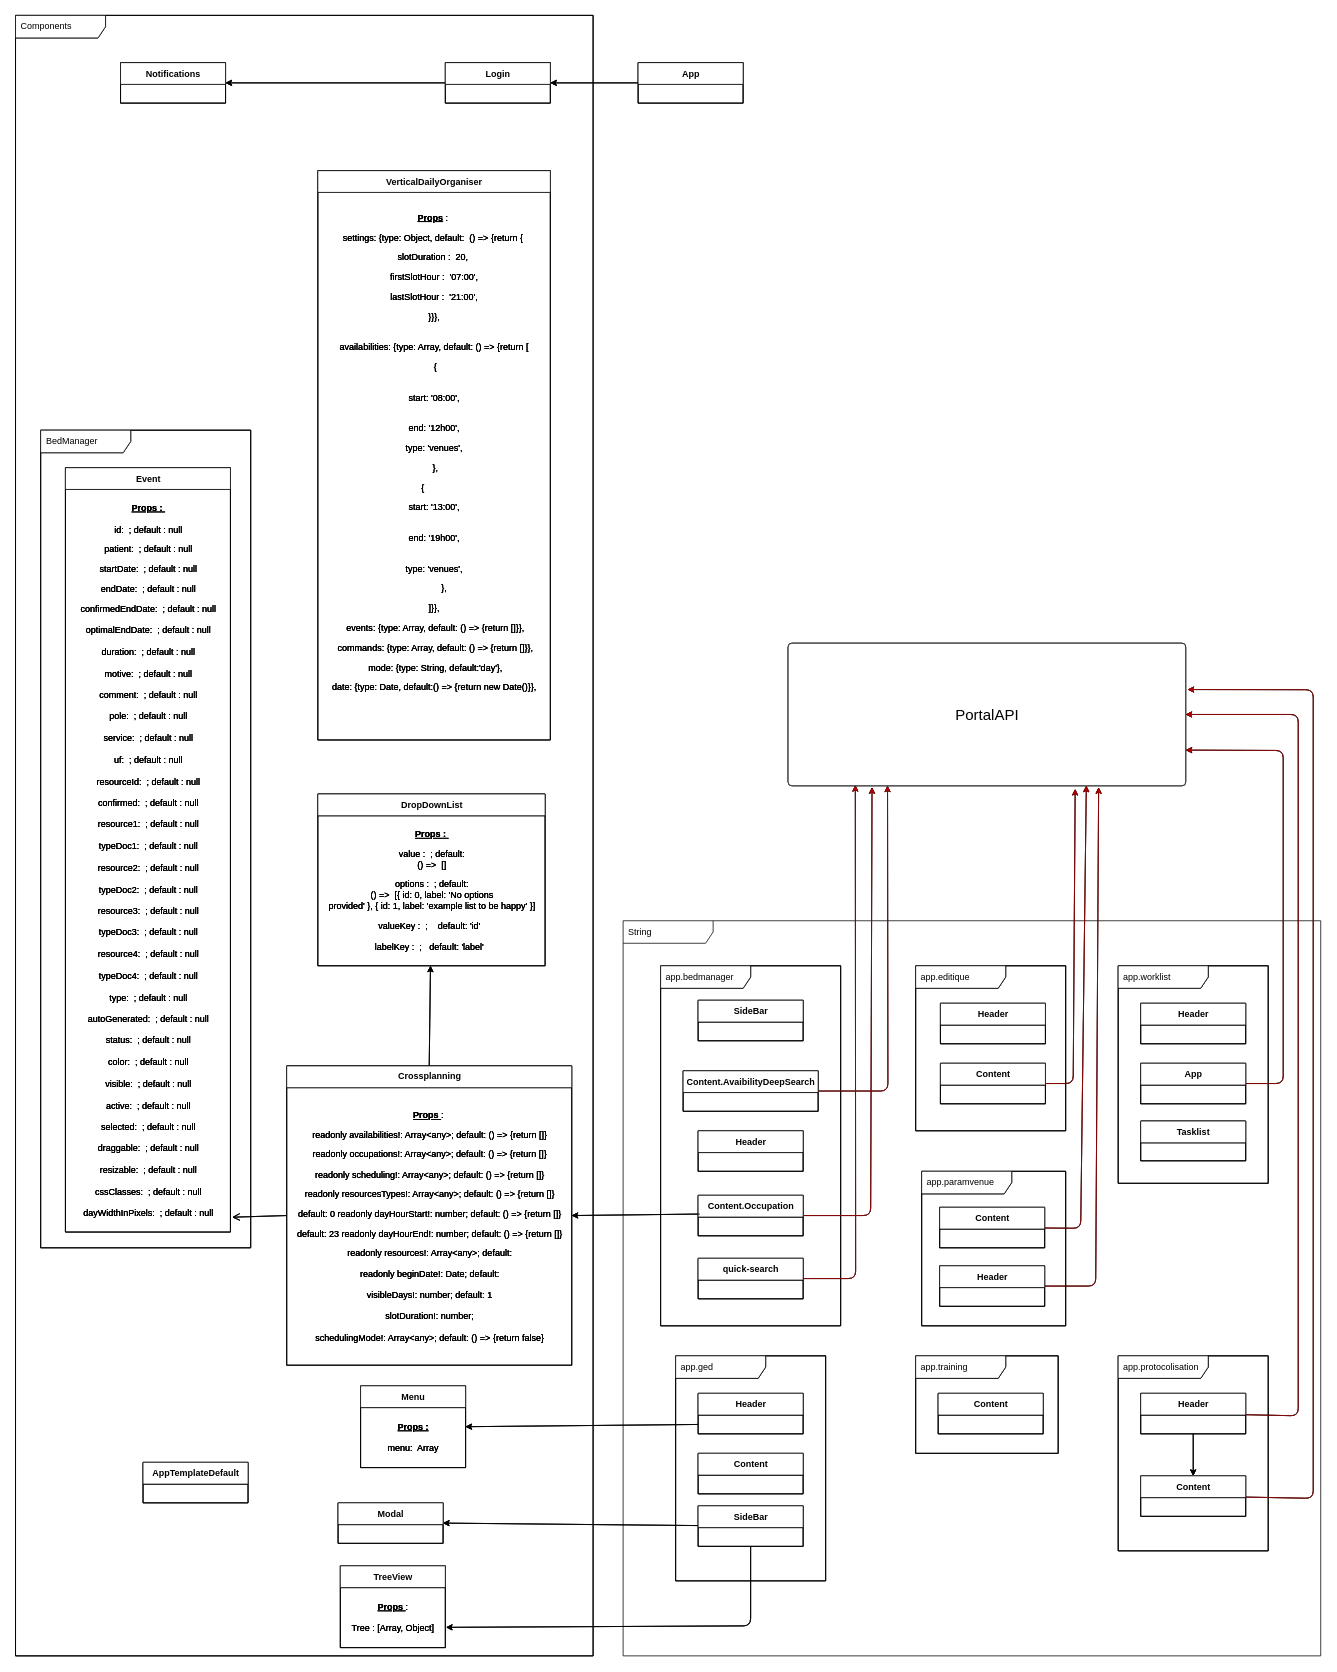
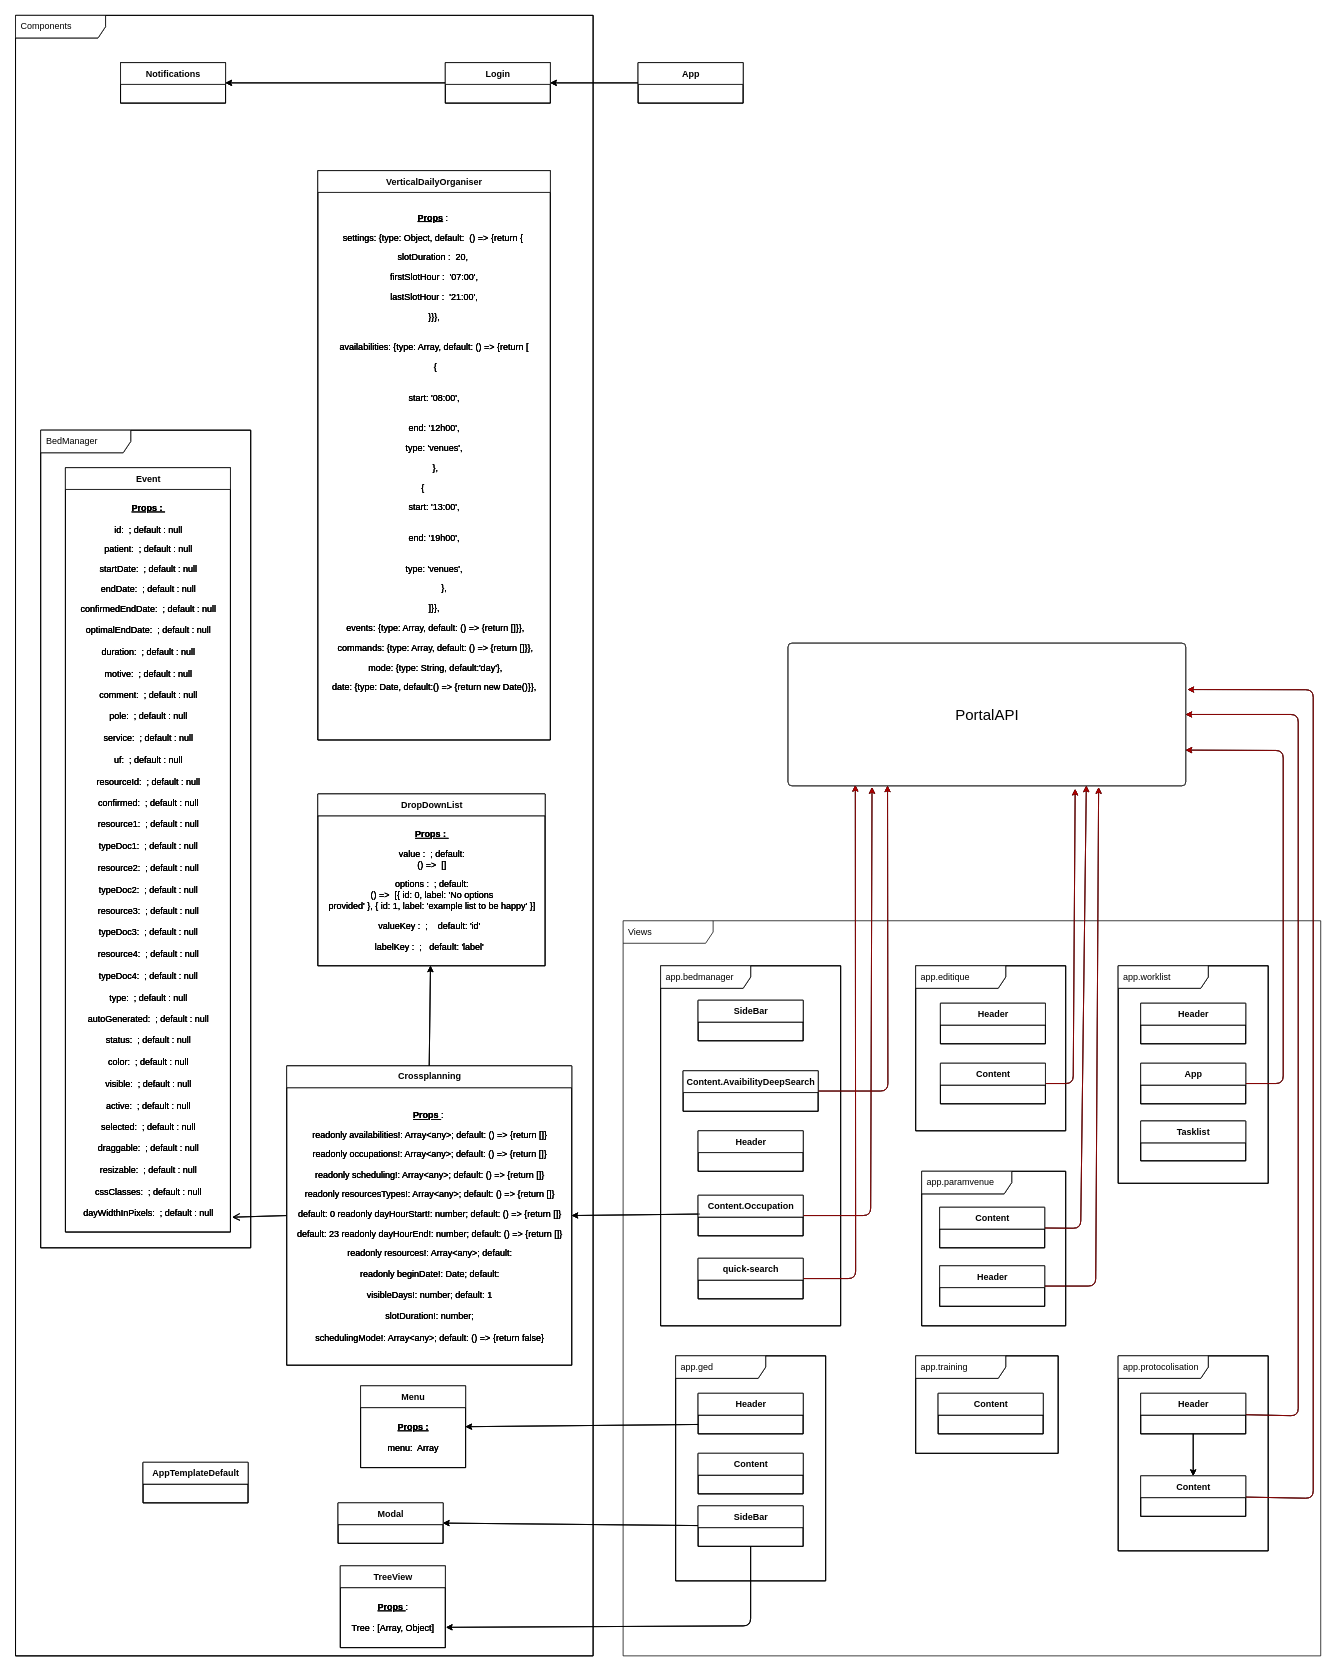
node "String": label "String" -> "Views"
